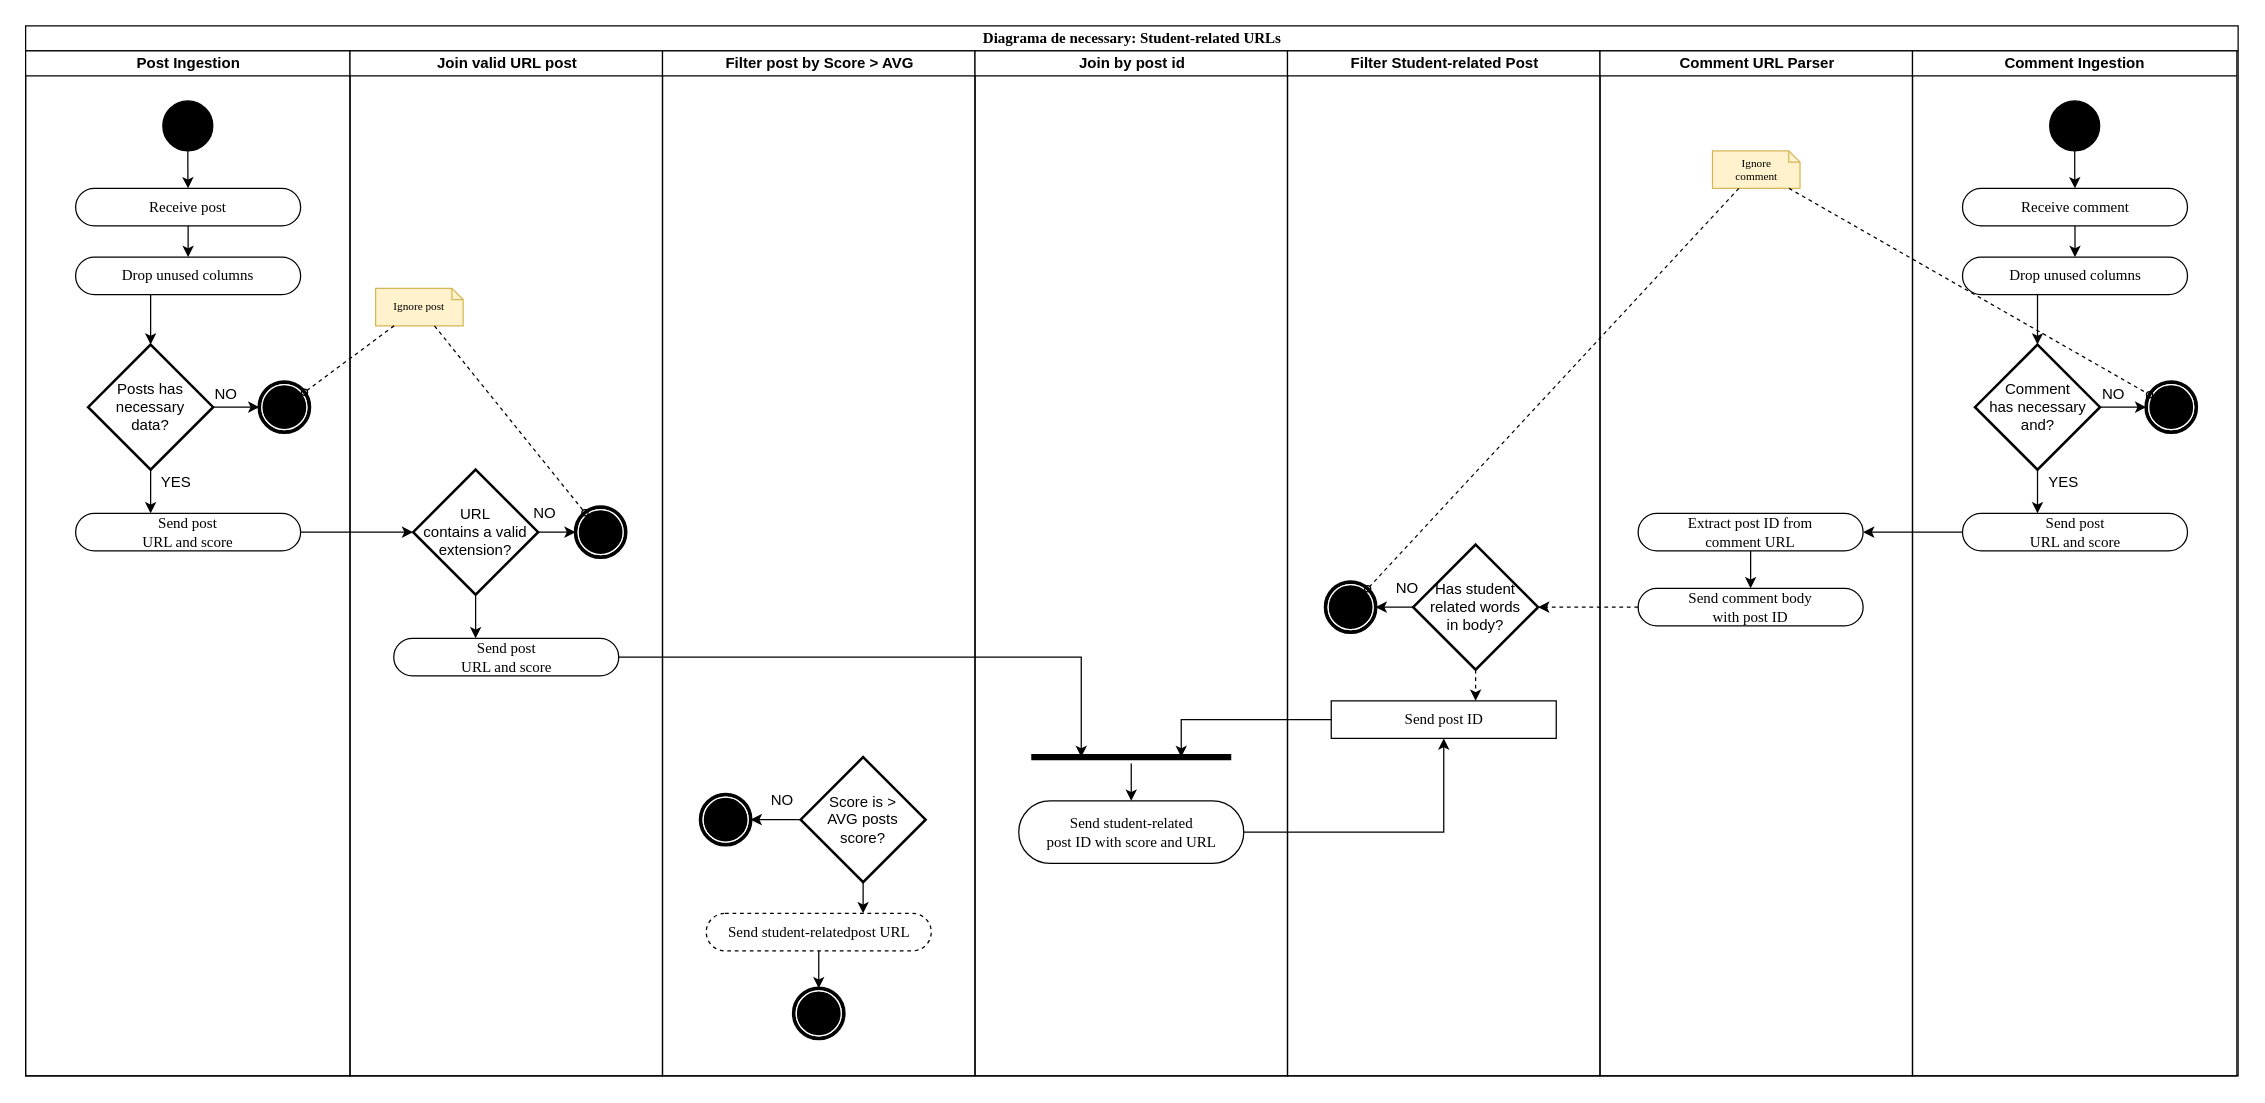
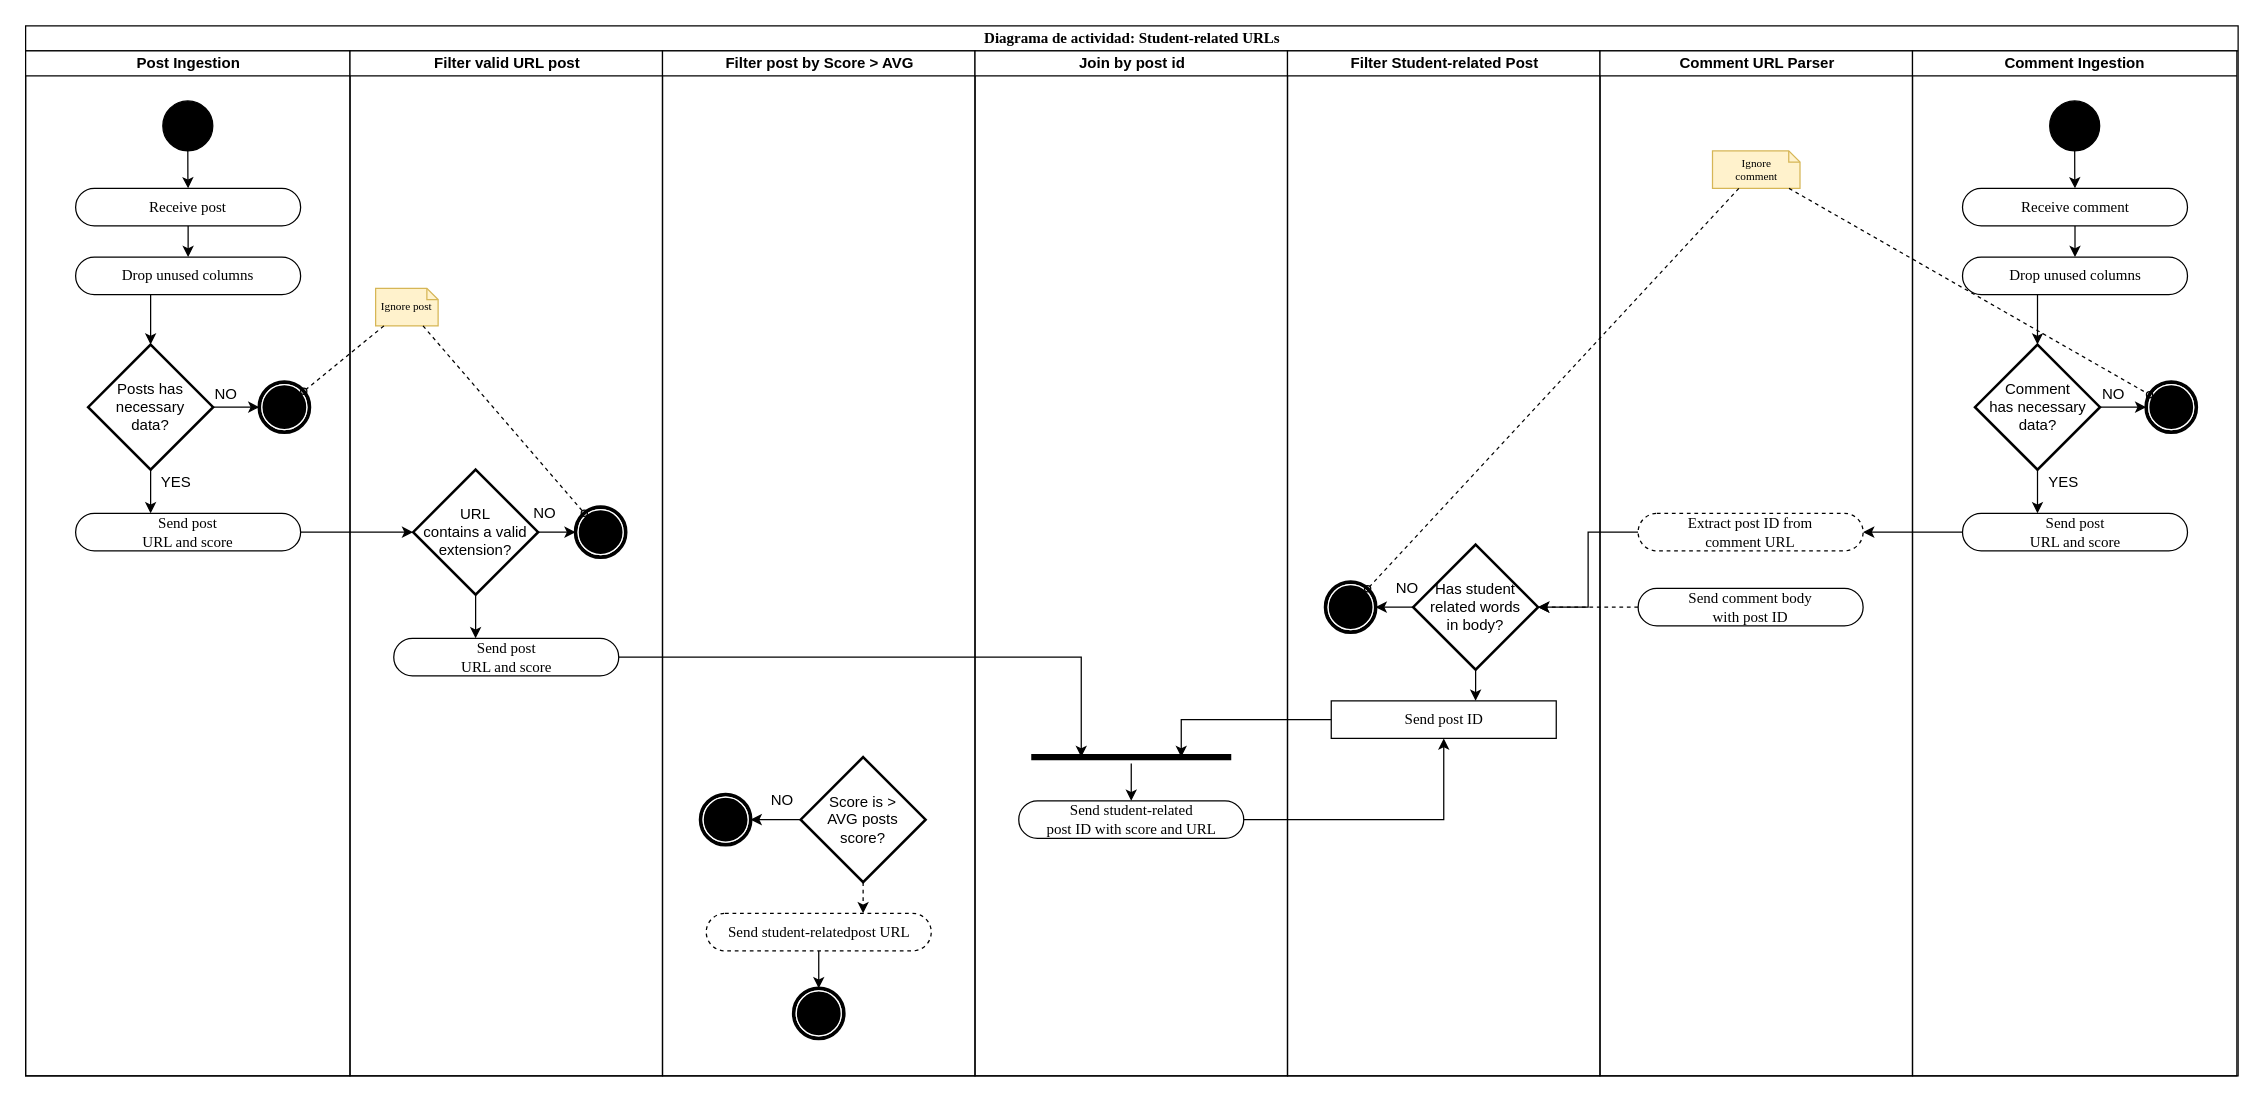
node "Diagrama de necessary: Student-related URLs": label "Diagrama de necessary: Student-related URLs" -> "Diagrama de actividad: Student-related URLs"
node "Join valid URL post": label "Join valid URL post" -> "Filter valid URL post"
node "Ignore post": size 88x38 -> 63x38
node "Comment has necessary and?": label "Comment has necessary and?" -> "Comment has necessary data?"
node "Extract post ID from comment URL": style solid -> dashed
edge "Extract post ID from comment URL" -> "Send comment body with post ID": now "Extract post ID from comment URL" -> "Has student related words in body?"
edge "Has student related words in body?" -> "Send post ID": style dashed -> solid
node "Send student-related post ID with score and URL": size 225x63 -> 225x38
edge "Score is > AVG posts score?" -> "Send student-relatedpost URL": style solid -> dashed
